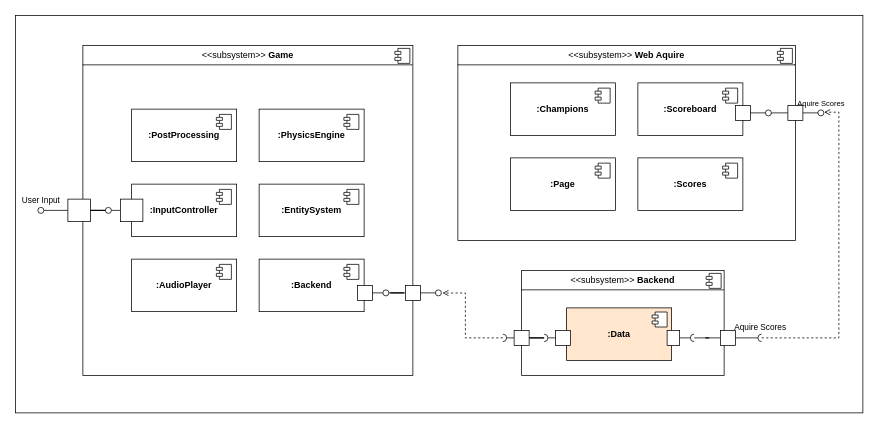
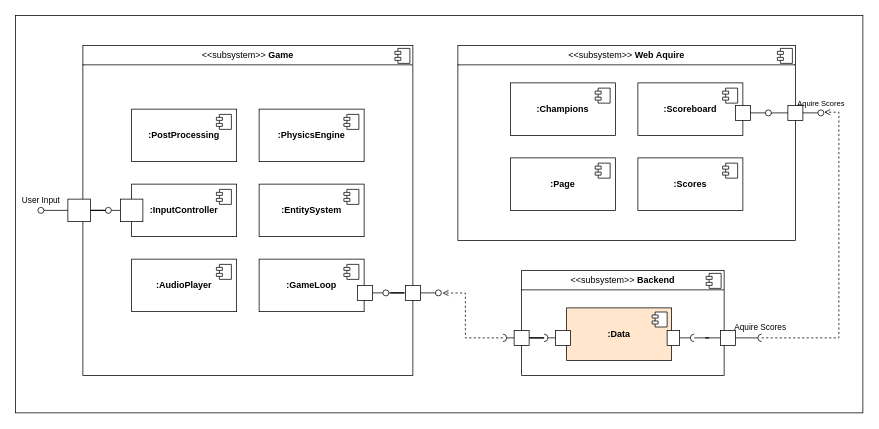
node ":Backend": label ":Backend" -> ":GameLoop"
